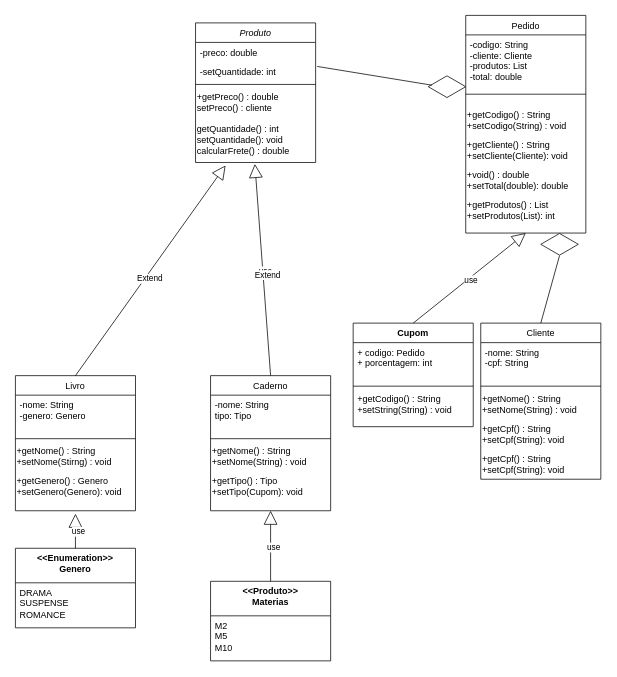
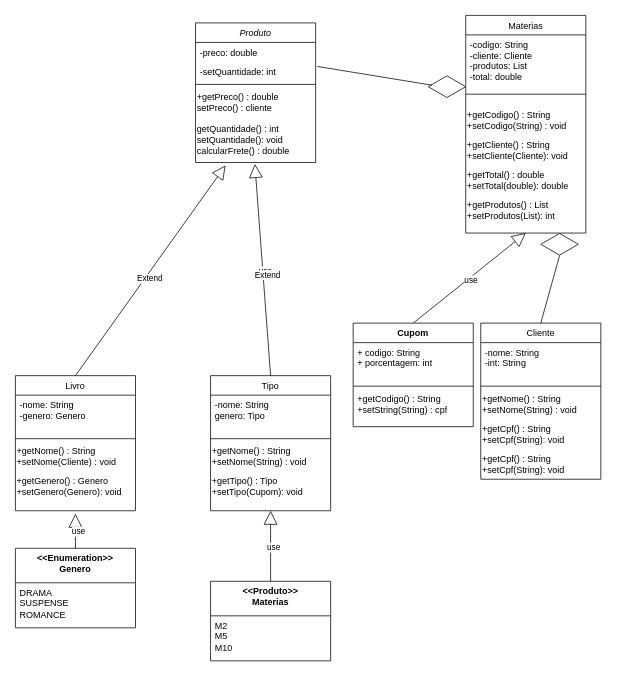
node "Pedido": label "Pedido" -> "Materias"
node "+void() : double +setTotal(double): double": label "+void() : double +setTotal(double): double" -> "+getTotal() : double +setTotal(double): double"
node "-nome: String -cpf: String": label "-nome: String -cpf: String" -> "-nome: String -int: String"
node "+ codigo: Pedido + porcentagem: int": label "+ codigo: Pedido + porcentagem: int" -> "+ codigo: String + porcentagem: int"
node "Caderno": label "Caderno" -> "Tipo"
node "-nome: String tipo: Tipo": label "-nome: String tipo: Tipo" -> "-nome: String genero: Tipo"
node "+getCodigo() : String +setString(String) : void": label "+getCodigo() : String +setString(String) : void" -> "+getCodigo() : String +setString(String) : cpf"
node "+getNome() : String +setNome(Stirng) : void": label "+getNome() : String +setNome(Stirng) : void" -> "+getNome() : String +setNome(Cliente) : void"
